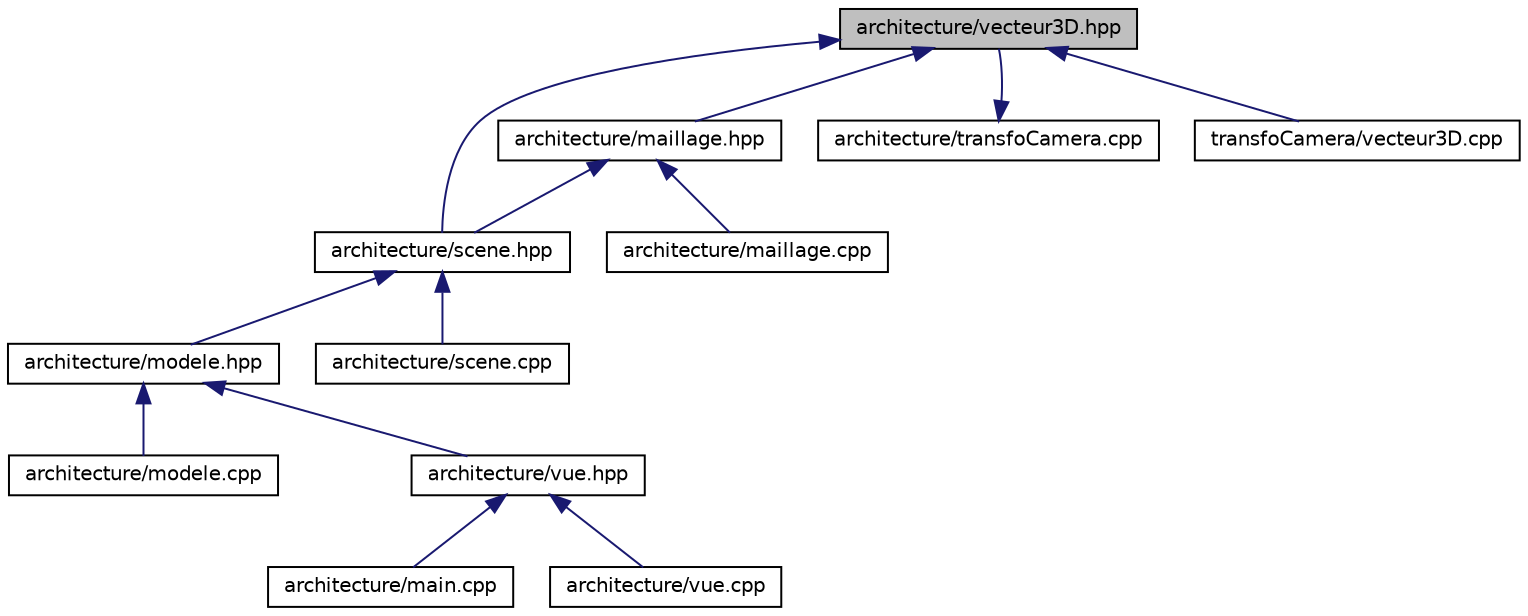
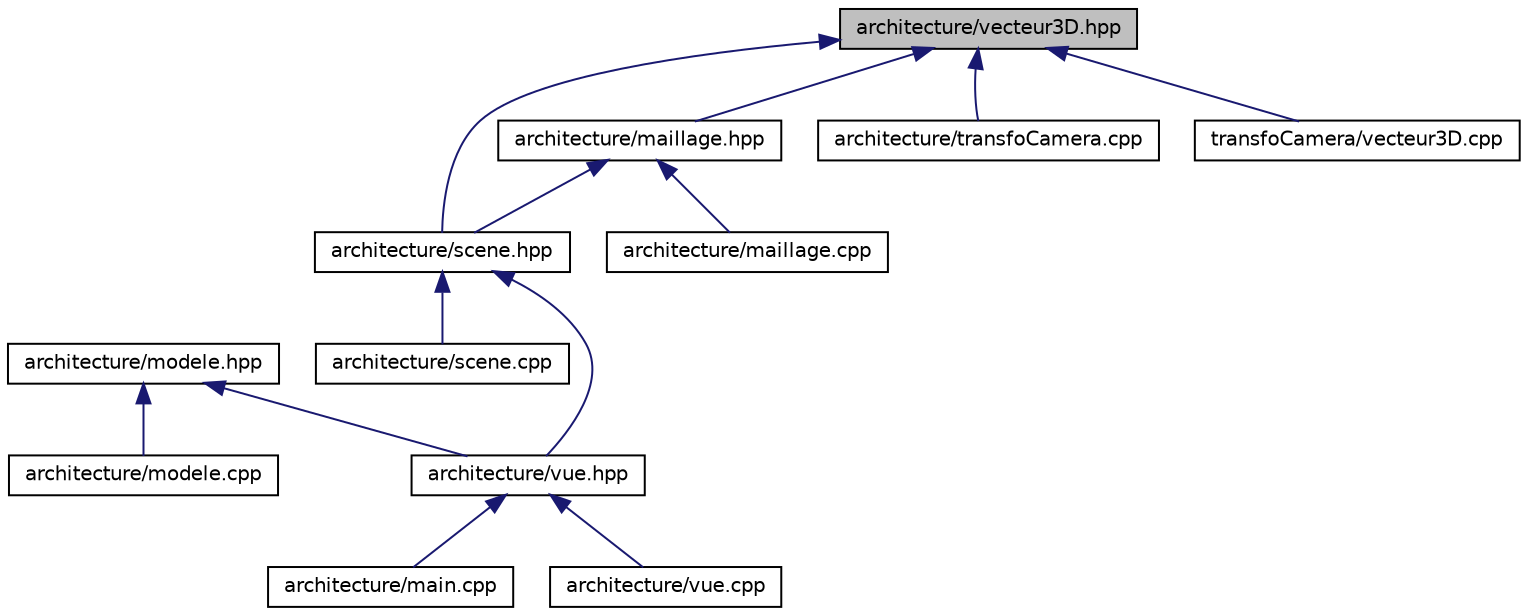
edge "architecture/vecteur3D.hpp" -> "architecture/transfoCamera.cpp": reversed
edge "architecture/modele.hpp" -> "architecture/scene.hpp": now "architecture/vue.hpp" -> "architecture/scene.hpp"
